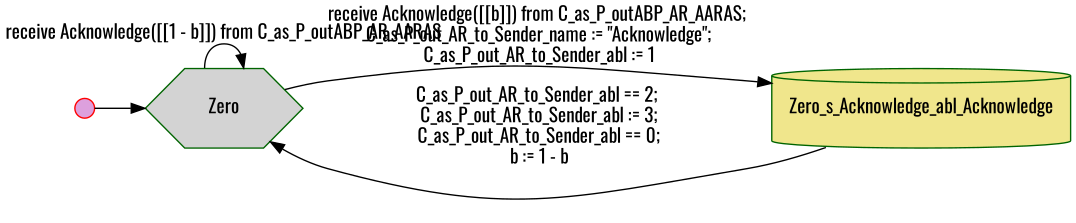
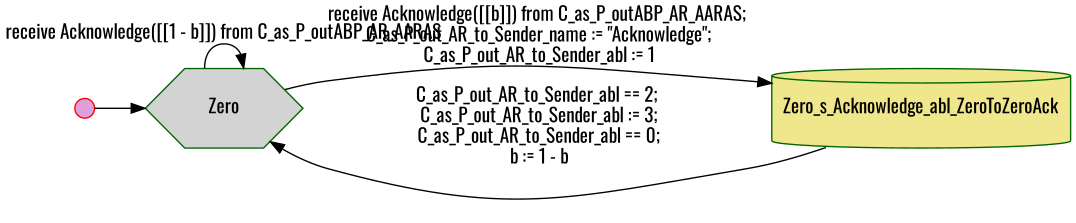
node "Zero_s_Acknowledge_abl_Acknowledge": label "Zero_s_Acknowledge_abl_Acknowledge" -> "Zero_s_Acknowledge_abl_ZeroToZeroAck"
